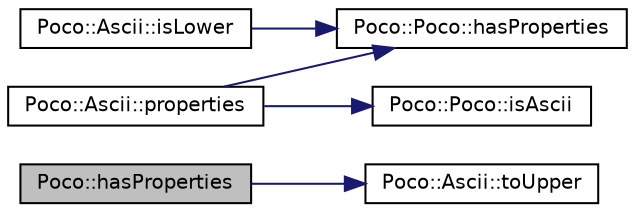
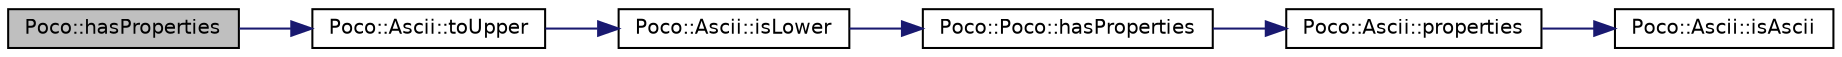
edge "Poco::Ascii::toUpper" -> "Poco::Ascii::isLower": added
edge "Poco::Ascii::properties" -> "Poco::Poco::hasProperties": reversed
node "Poco::Poco::isAscii": label "Poco::Poco::isAscii" -> "Poco::Ascii::isAscii"
